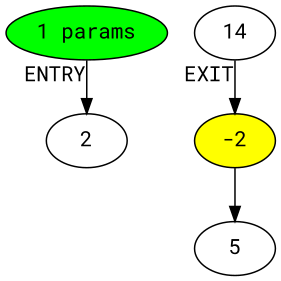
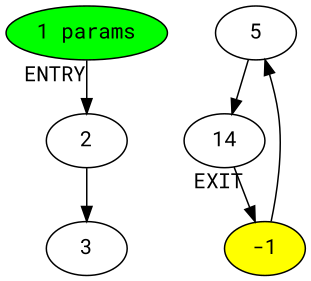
edge "5" -> "14": added
node "-2": label "-2" -> "-1"
node "3": added
